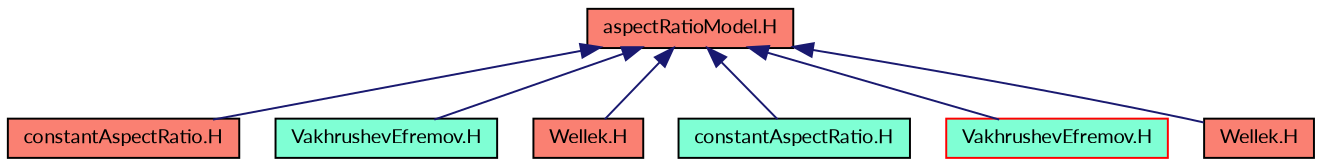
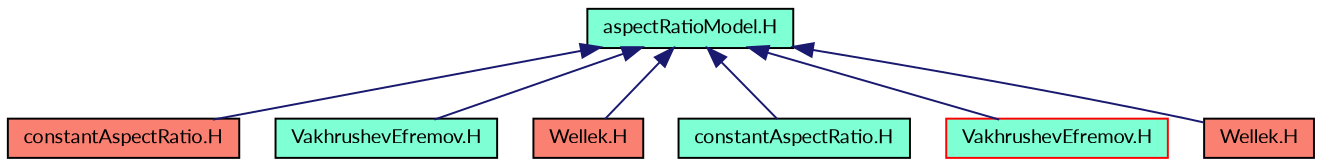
node "aspectRatioModel.H": fillcolor salmon -> aquamarine
